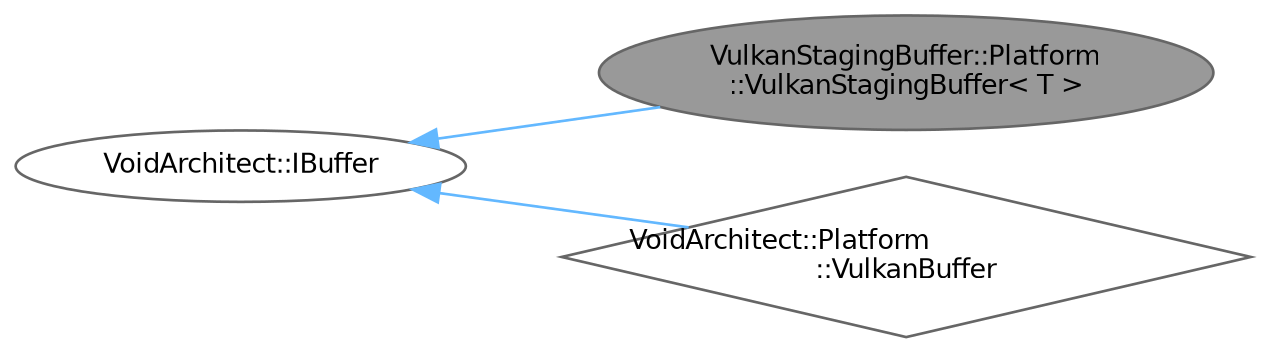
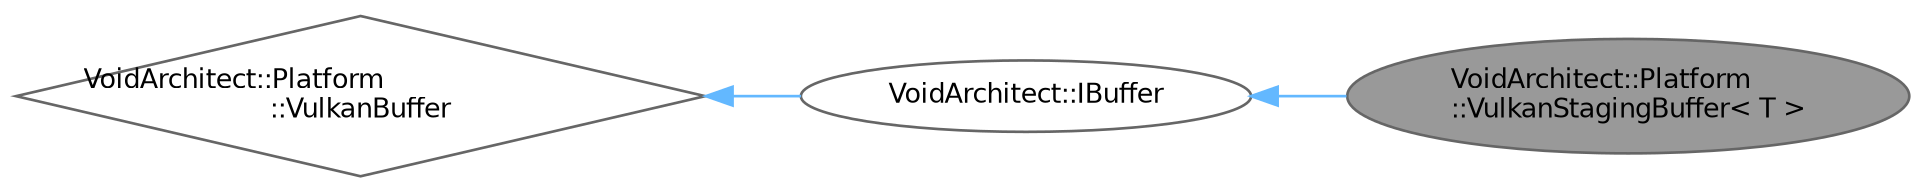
node "VulkanStagingBuffer::Platform ::VulkanStagingBuffer< T >": label "VulkanStagingBuffer::Platform ::VulkanStagingBuffer< T >" -> "VoidArchitect::Platform ::VulkanStagingBuffer< T >"
edge "VoidArchitect::Platform ::VulkanBuffer" -> "VoidArchitect::IBuffer": reversed
